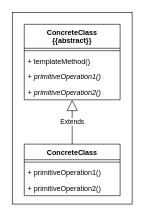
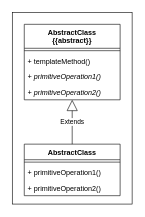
node "ConcreteClass {{abstract}}": label "ConcreteClass {{abstract}}" -> "AbstractClass {{abstract}}"
node "ConcreteClass": label "ConcreteClass" -> "AbstractClass"
